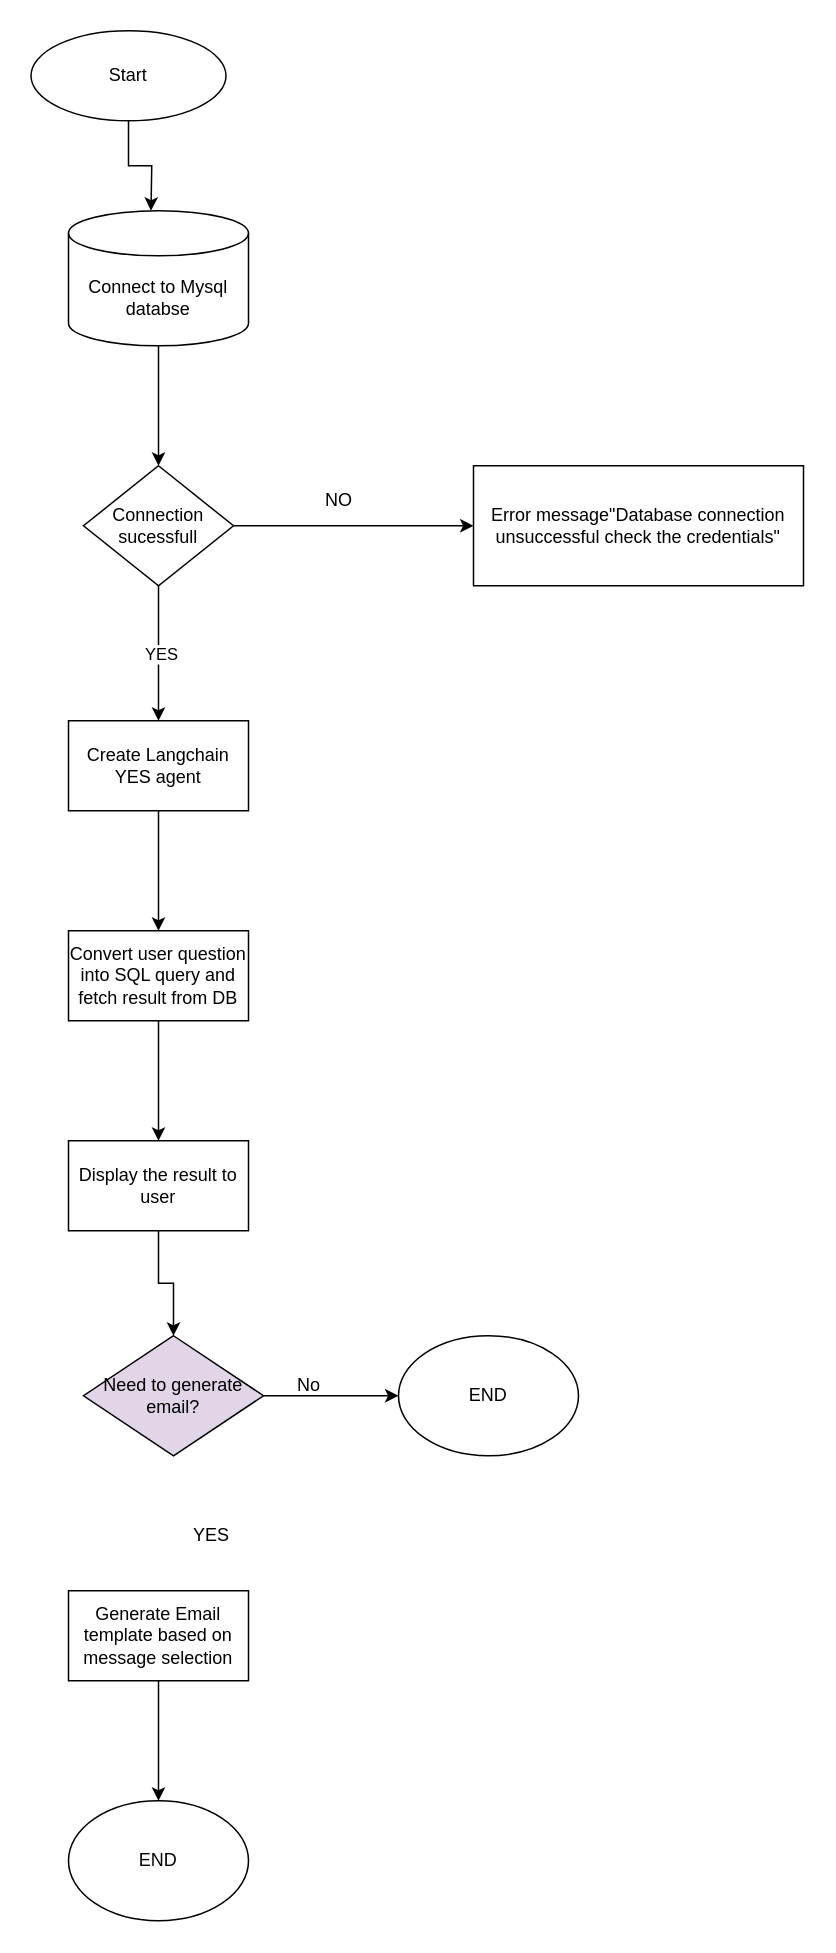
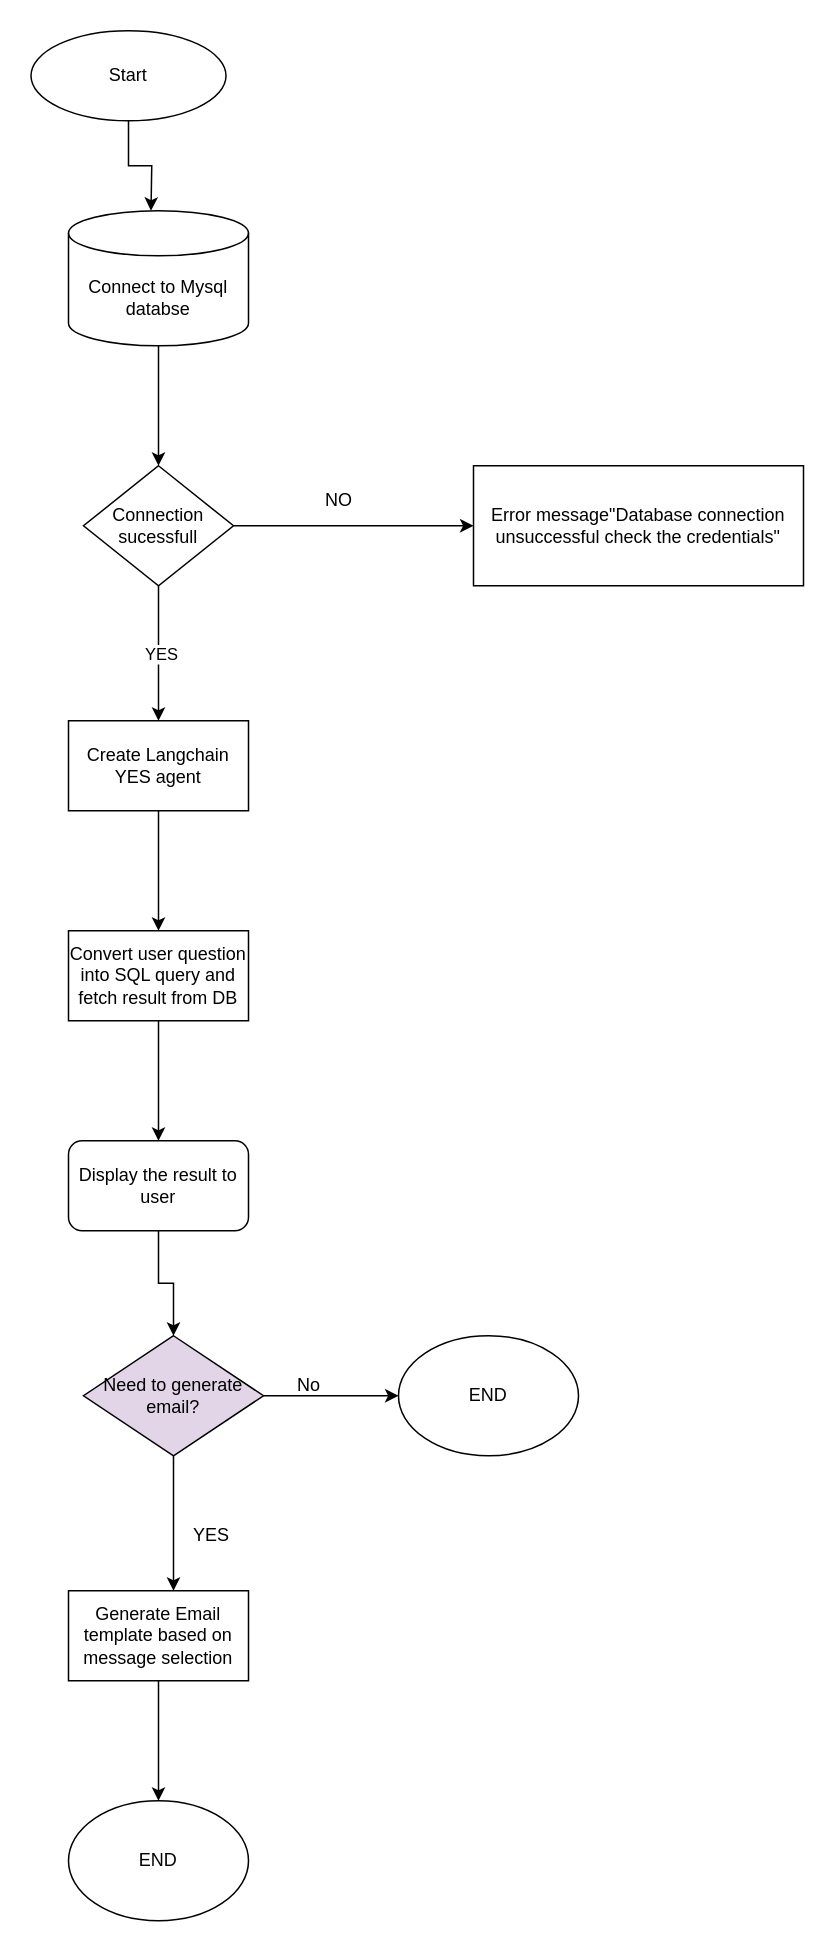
node "Display the result to user": shape rectangle -> rounded rectangle
edge "Need to generate email?" -> "Generate Email template based on message selection": added
